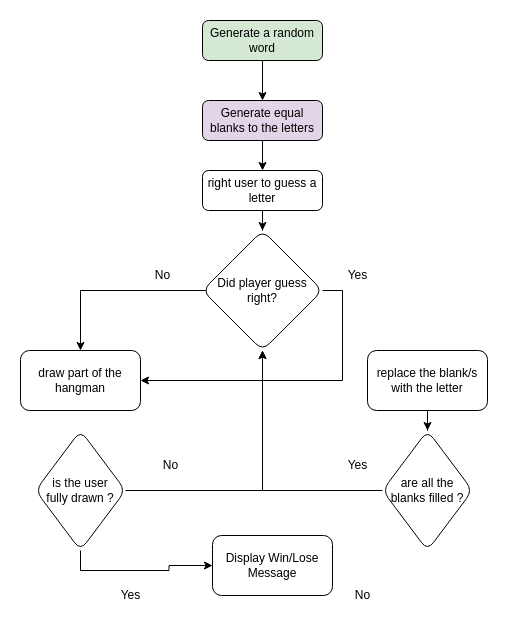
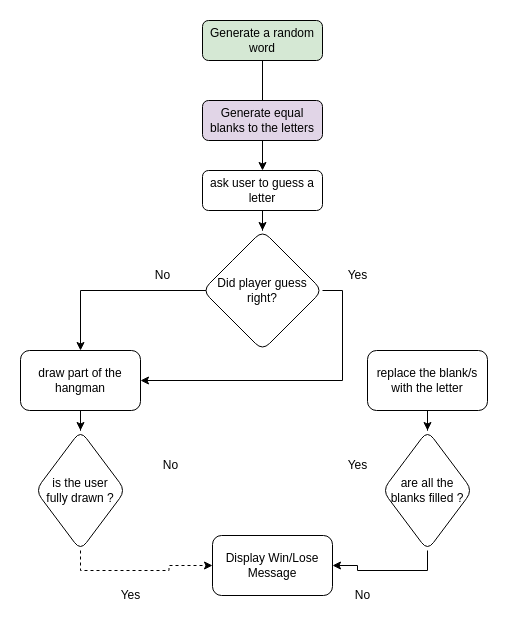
edge "Generate a random word" -> "Generate equal blanks to the letters": arrowhead classic -> none
node "right user to guess a letter": label "right user to guess a letter" -> "ask user to guess a letter"
edge "draw part of the hangman" -> "is the user fully drawn ?": added
edge "is the user fully drawn ?" -> "Did player guess right?": removed
edge "are all the blanks filled ?" -> "Did player guess right?": removed
edge "is the user fully drawn ?" -> "Display Win/Lose Message": style solid -> dashed
edge "are all the blanks filled ?" -> "Display Win/Lose Message": added
